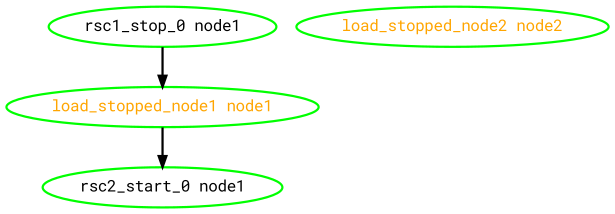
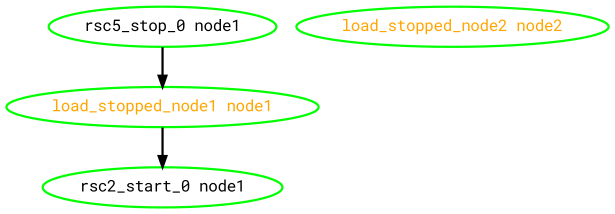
node "rsc1_stop_0 node1": label "rsc1_stop_0 node1" -> "rsc5_stop_0 node1"
